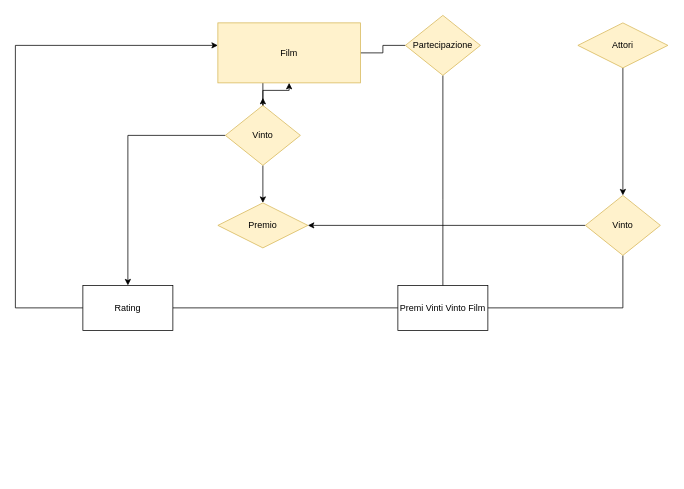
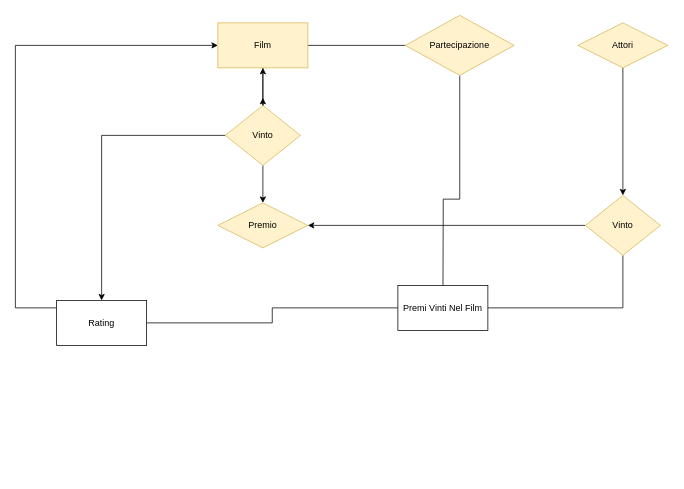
node "Partecipazione": size 75x60 -> 109x60
node "Film": size 143x60 -> 90x45
node "Rating": moved (128, 308) -> (102, 323)
node "Premi Vinti Vinto Film": label "Premi Vinti Vinto Film" -> "Premi Vinti Nel Film"
